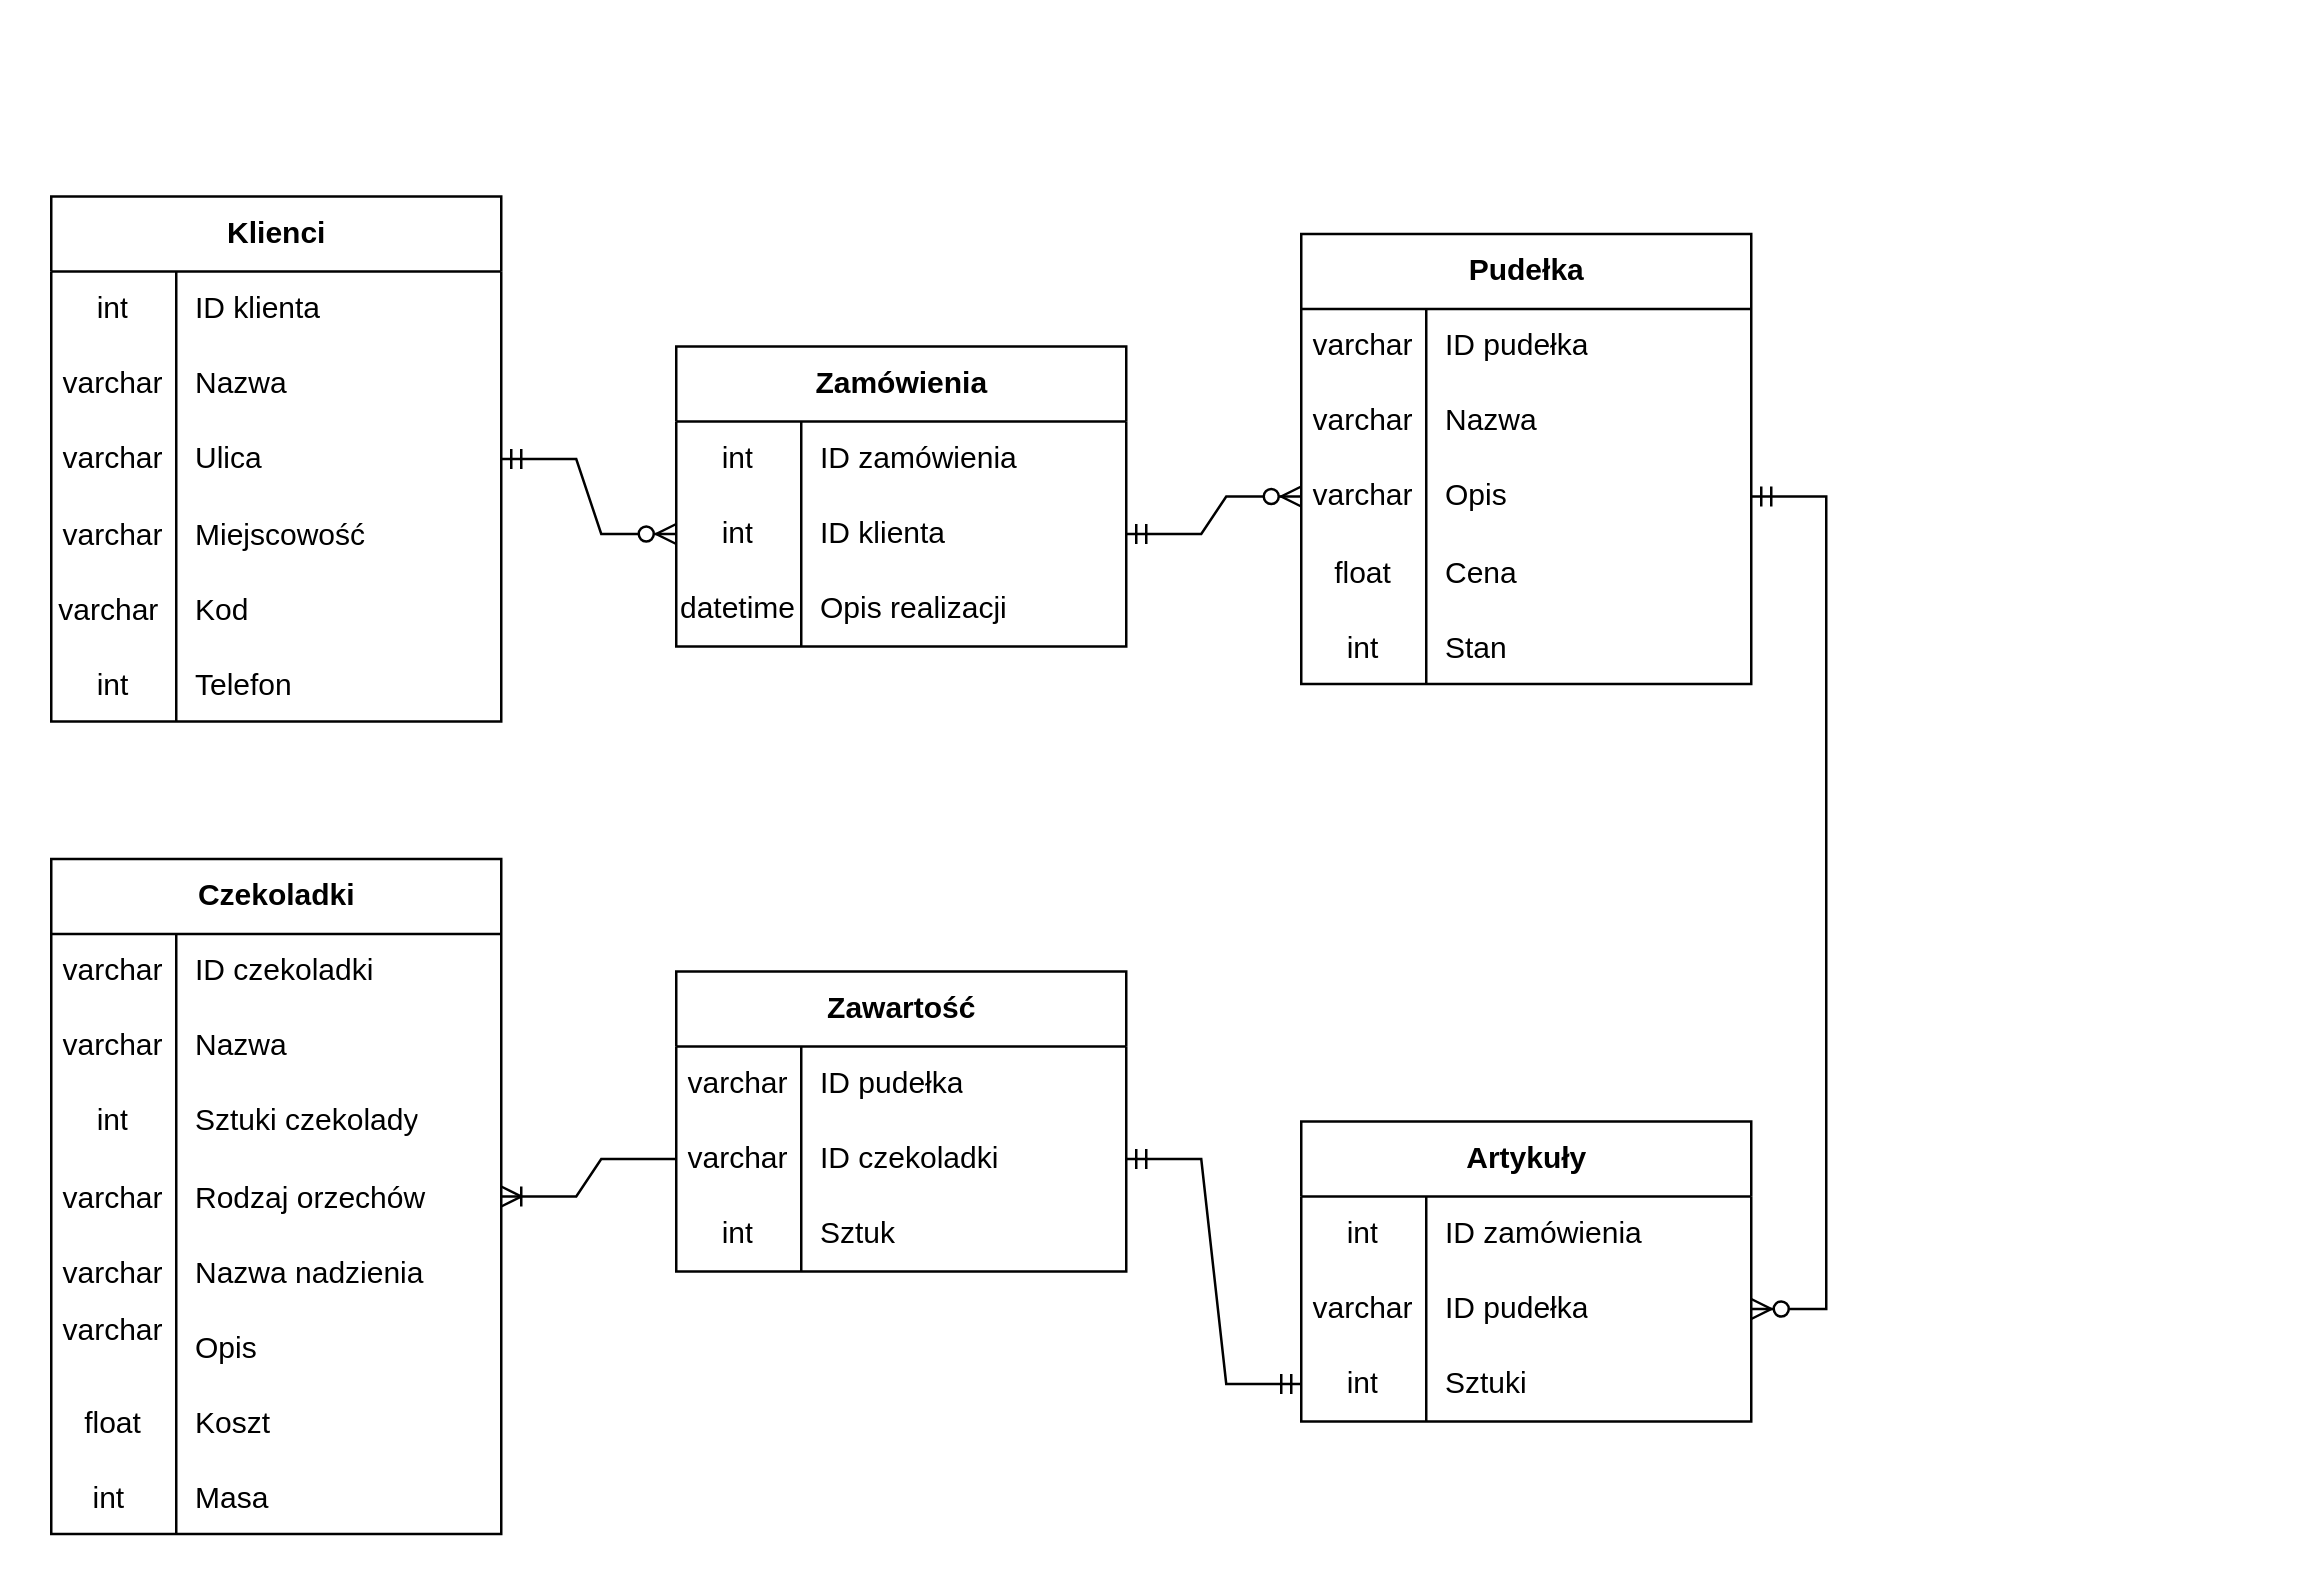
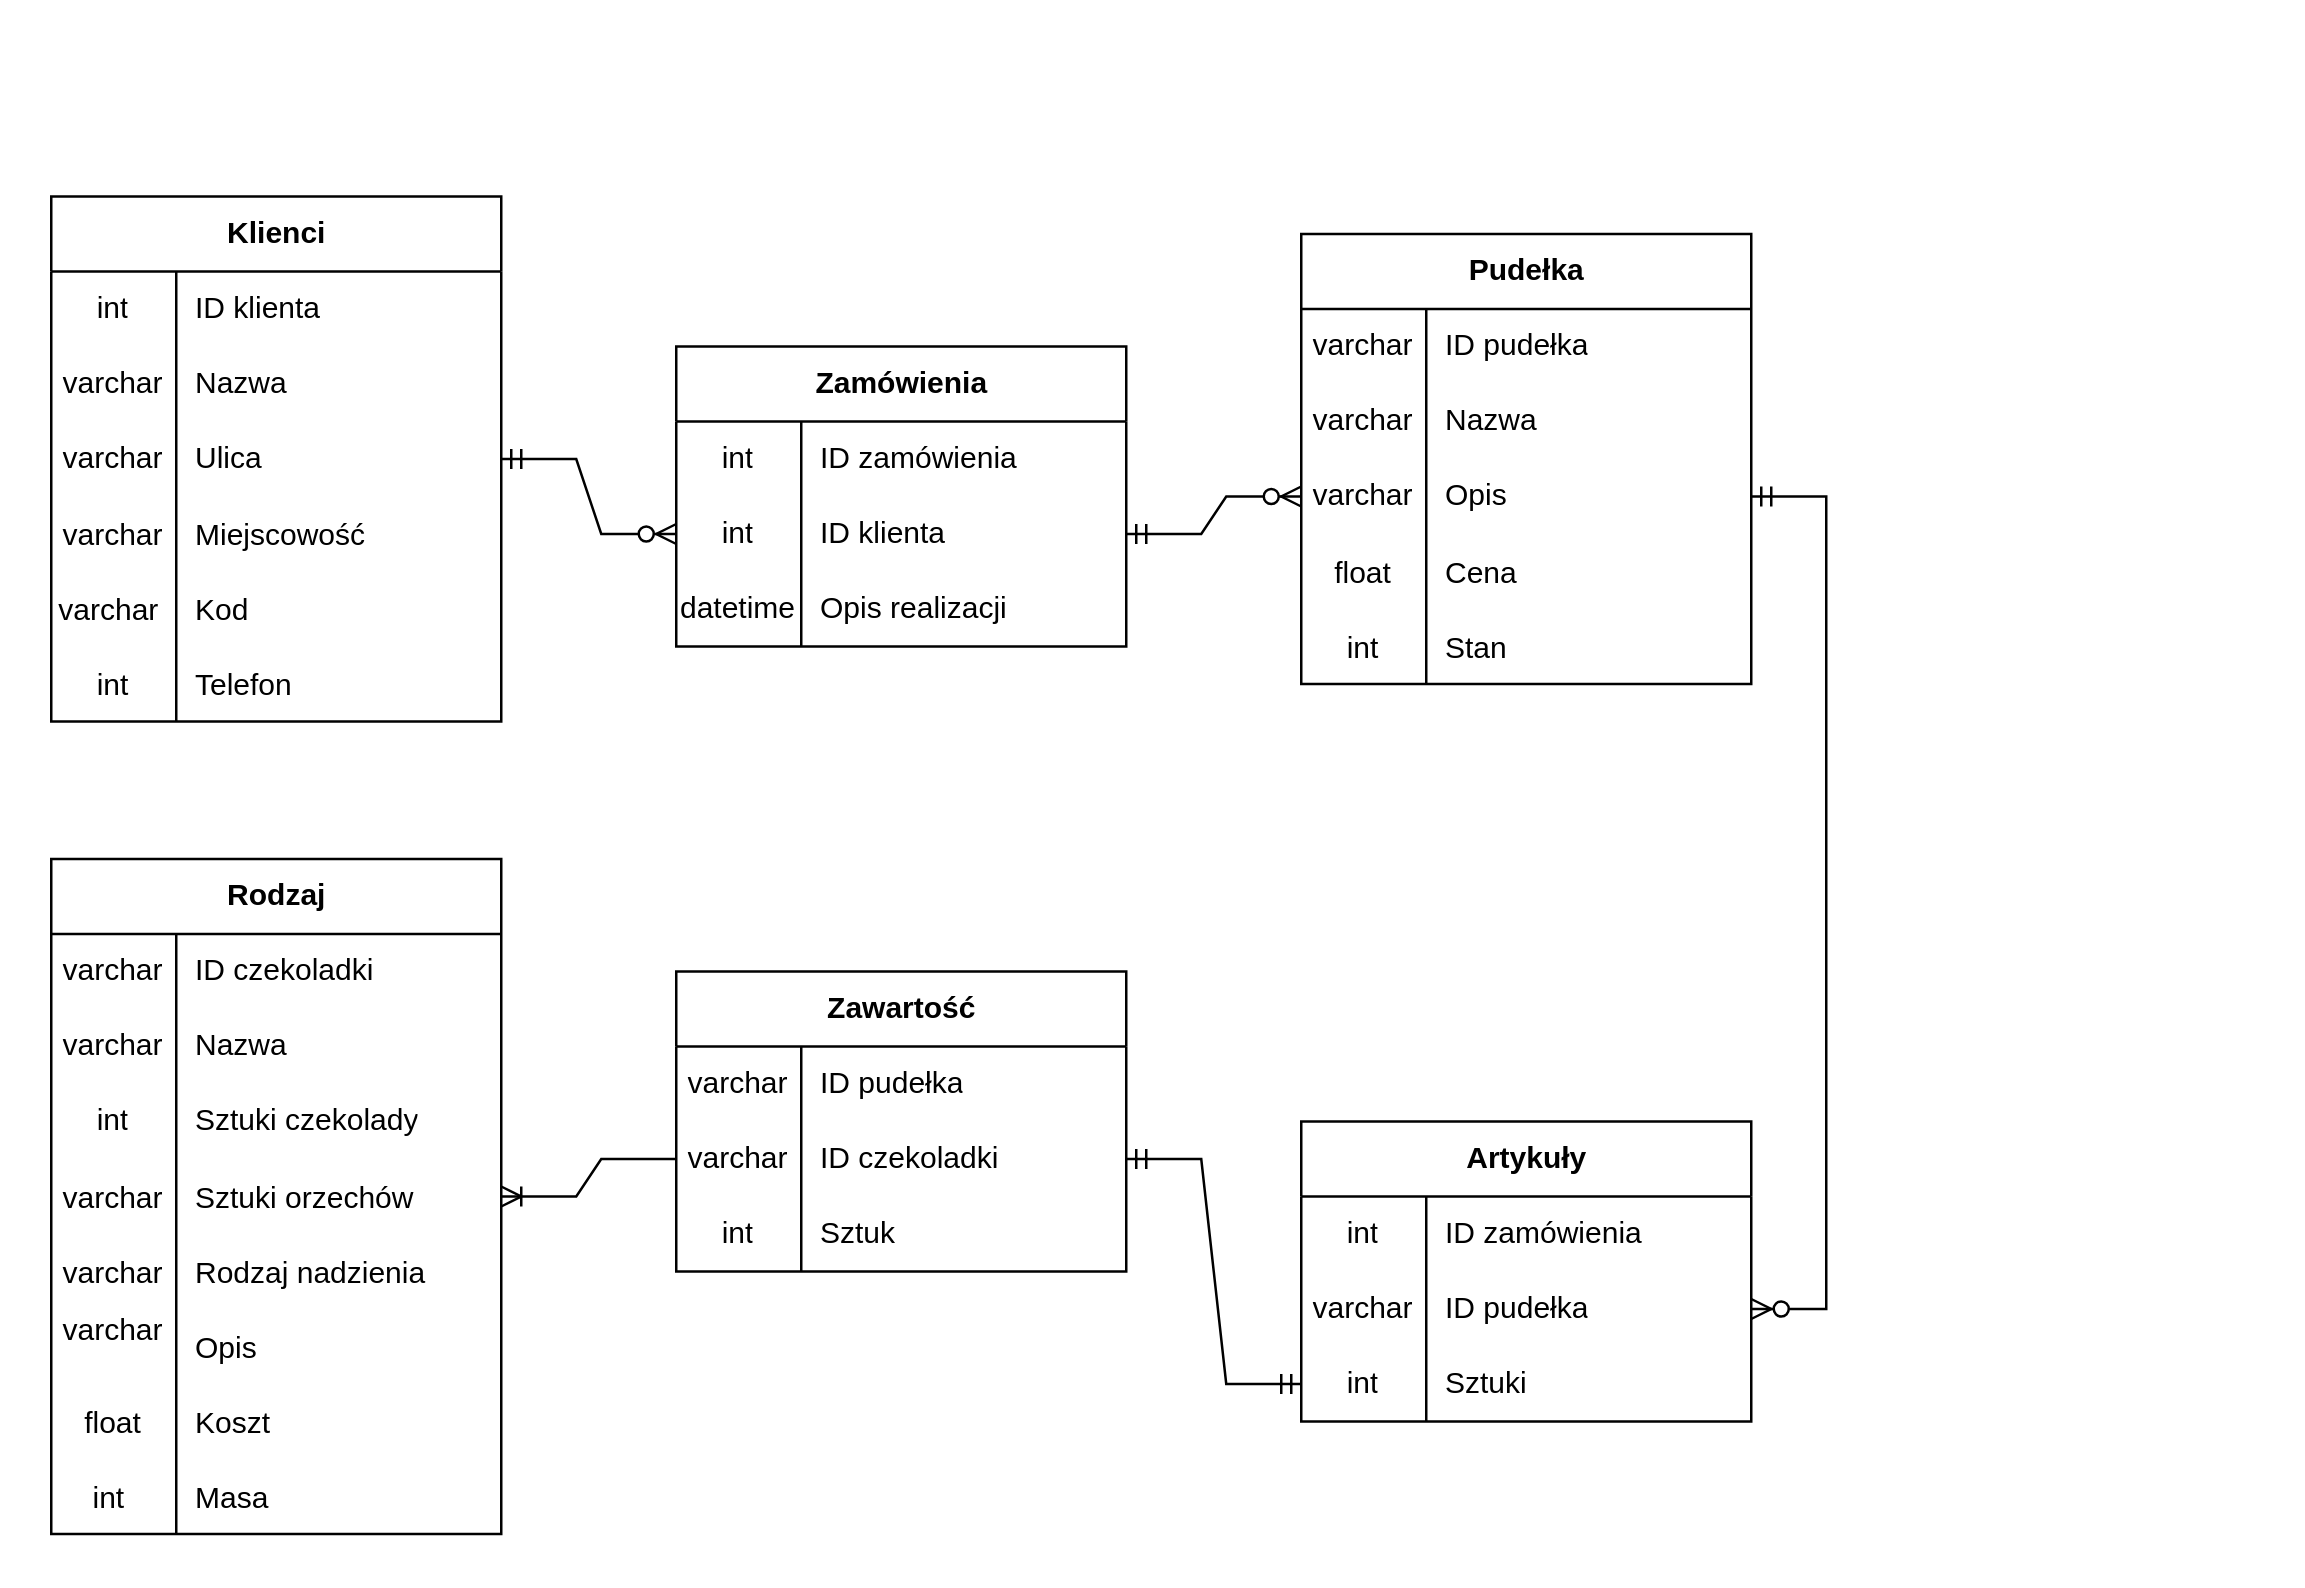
node "Czekoladki": label "Czekoladki" -> "Rodzaj"
node "Rodzaj orzechów": label "Rodzaj orzechów" -> "Sztuki orzechów"
node "Nazwa nadzienia": label "Nazwa nadzienia" -> "Rodzaj nadzienia"
